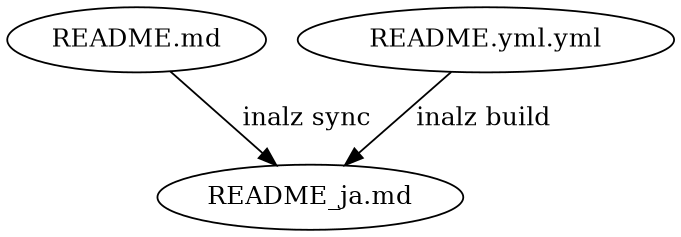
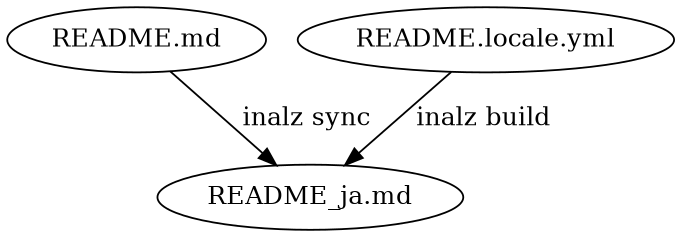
node "README.yml.yml": label "README.yml.yml" -> "README.locale.yml"
